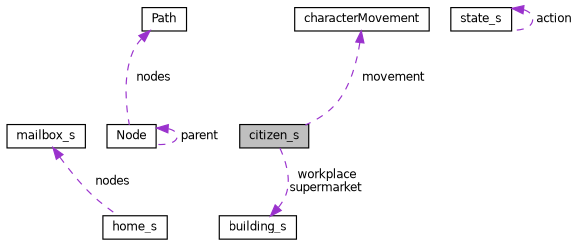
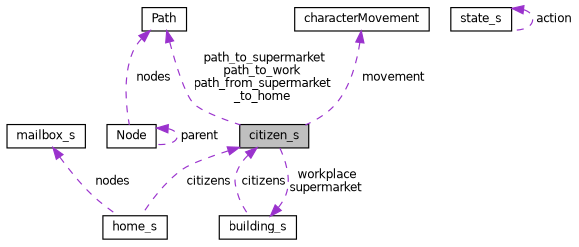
edge "citizen_s" -> "Path": added, label "path_to_supermarket path_to_work path_from_supermarket _to_home"
edge "home_s" -> "citizen_s": added, label "citizens"
edge "building_s" -> "citizen_s": added, label "citizens"
